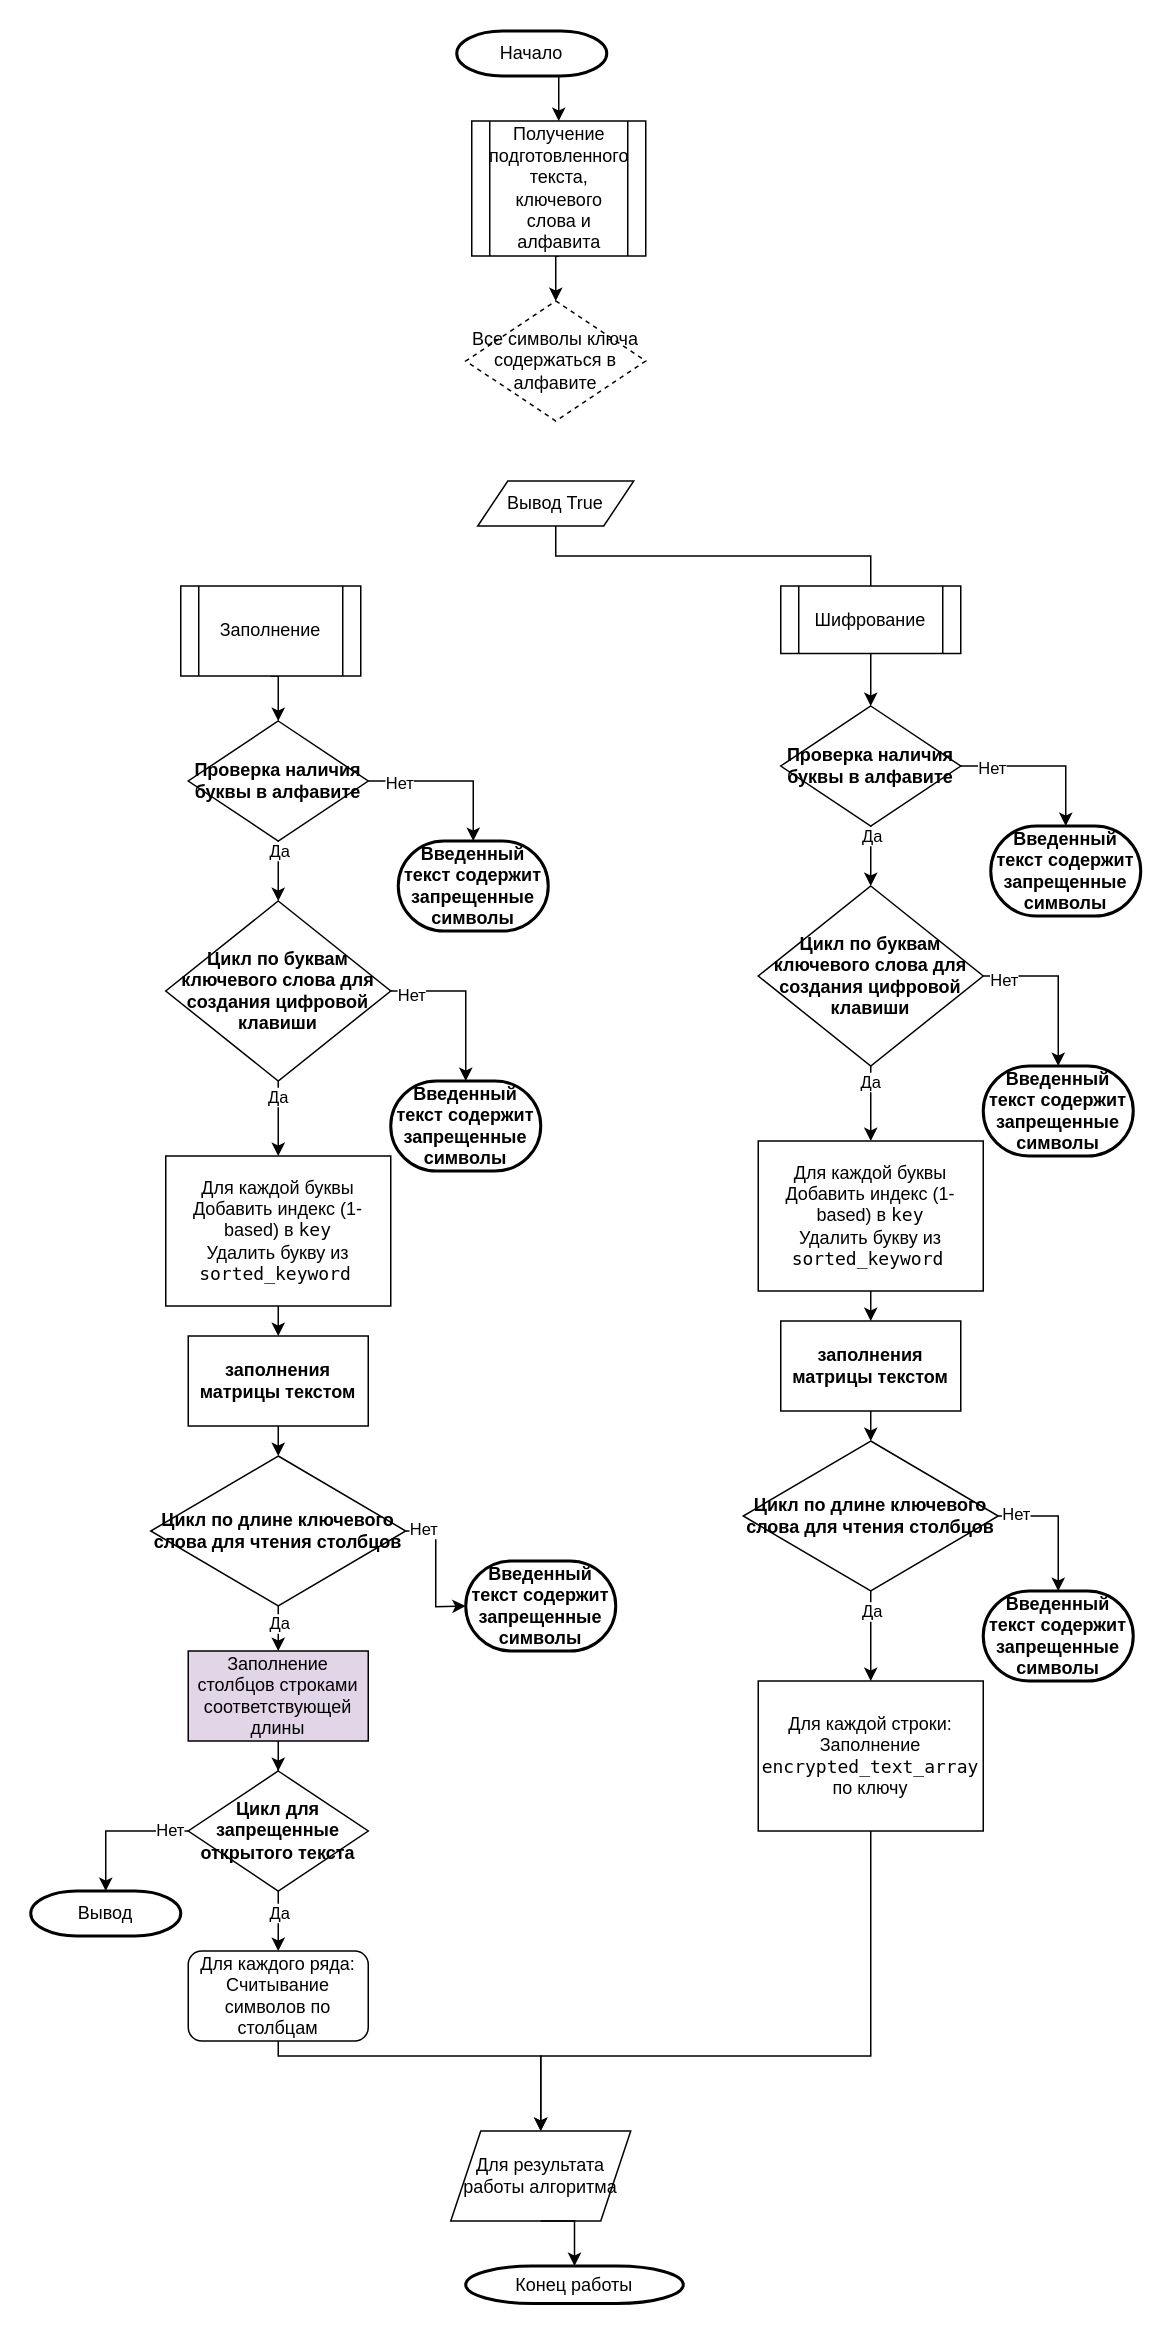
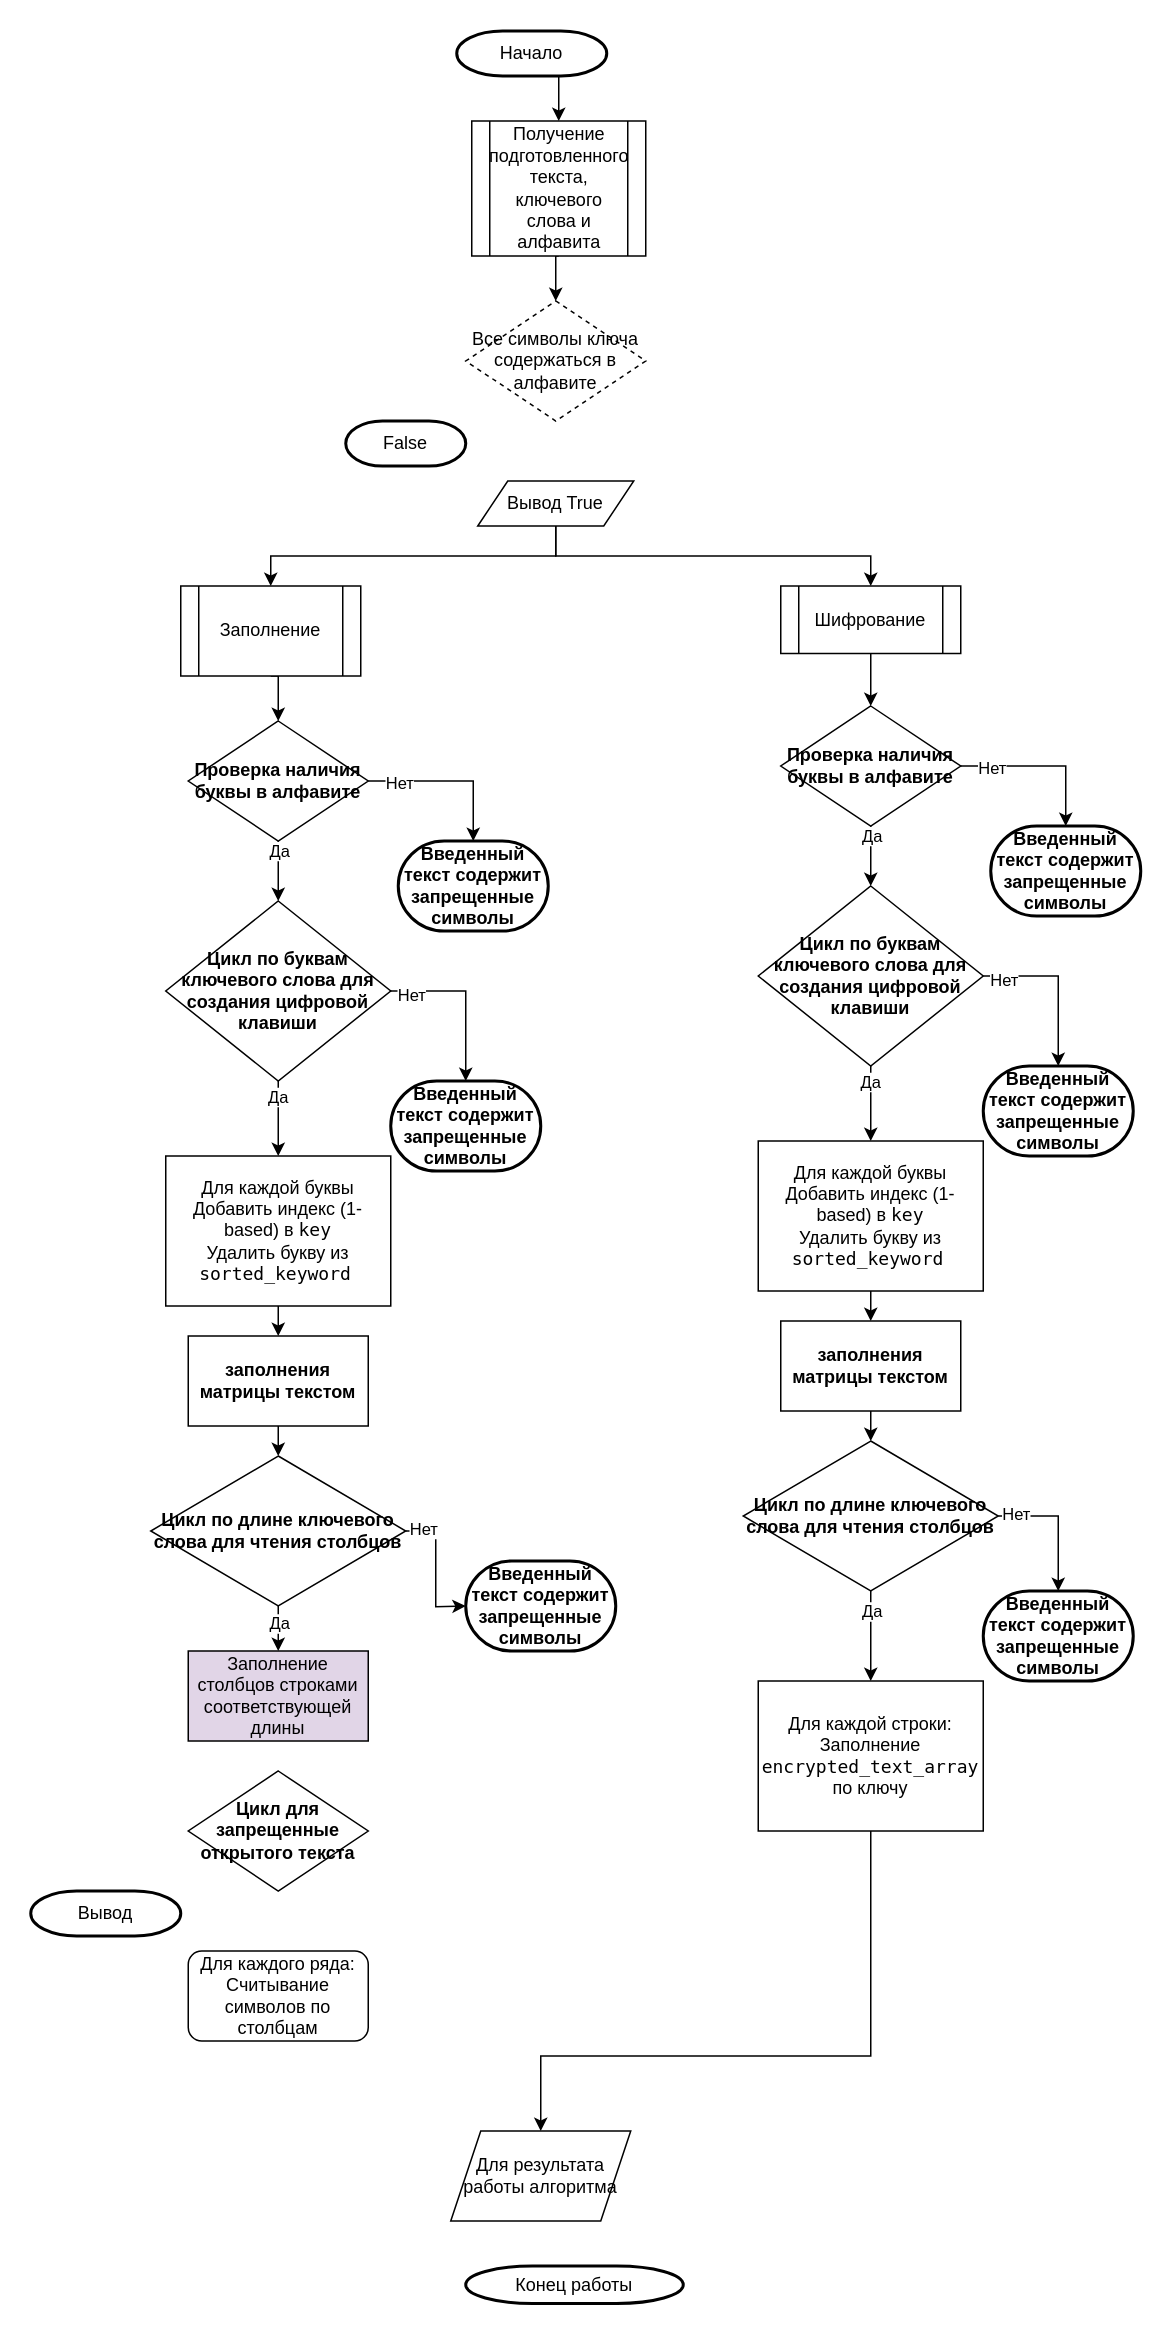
node "False": added
edge "Вывод True" -> "Заполнение": added
edge "Вывод True" -- "Шифрование": arrowhead none -> classic
edge "Заполнение столбцов строками соответствующей длины" -> "Цикл для запрещенные открытого текста": removed
edge "Цикл для запрещенные открытого текста" -> "Вывод": removed, label "Нет"
edge "Цикл для запрещенные открытого текста" -> "Для каждого ряда: Считывание символов по столбцам": removed, label "Да"
edge "Для каждого ряда: Считывание символов по столбцам" -> "Для результата работы алгоритма": removed
edge "Для результата работы алгоритма" -> "Конец работы": removed
